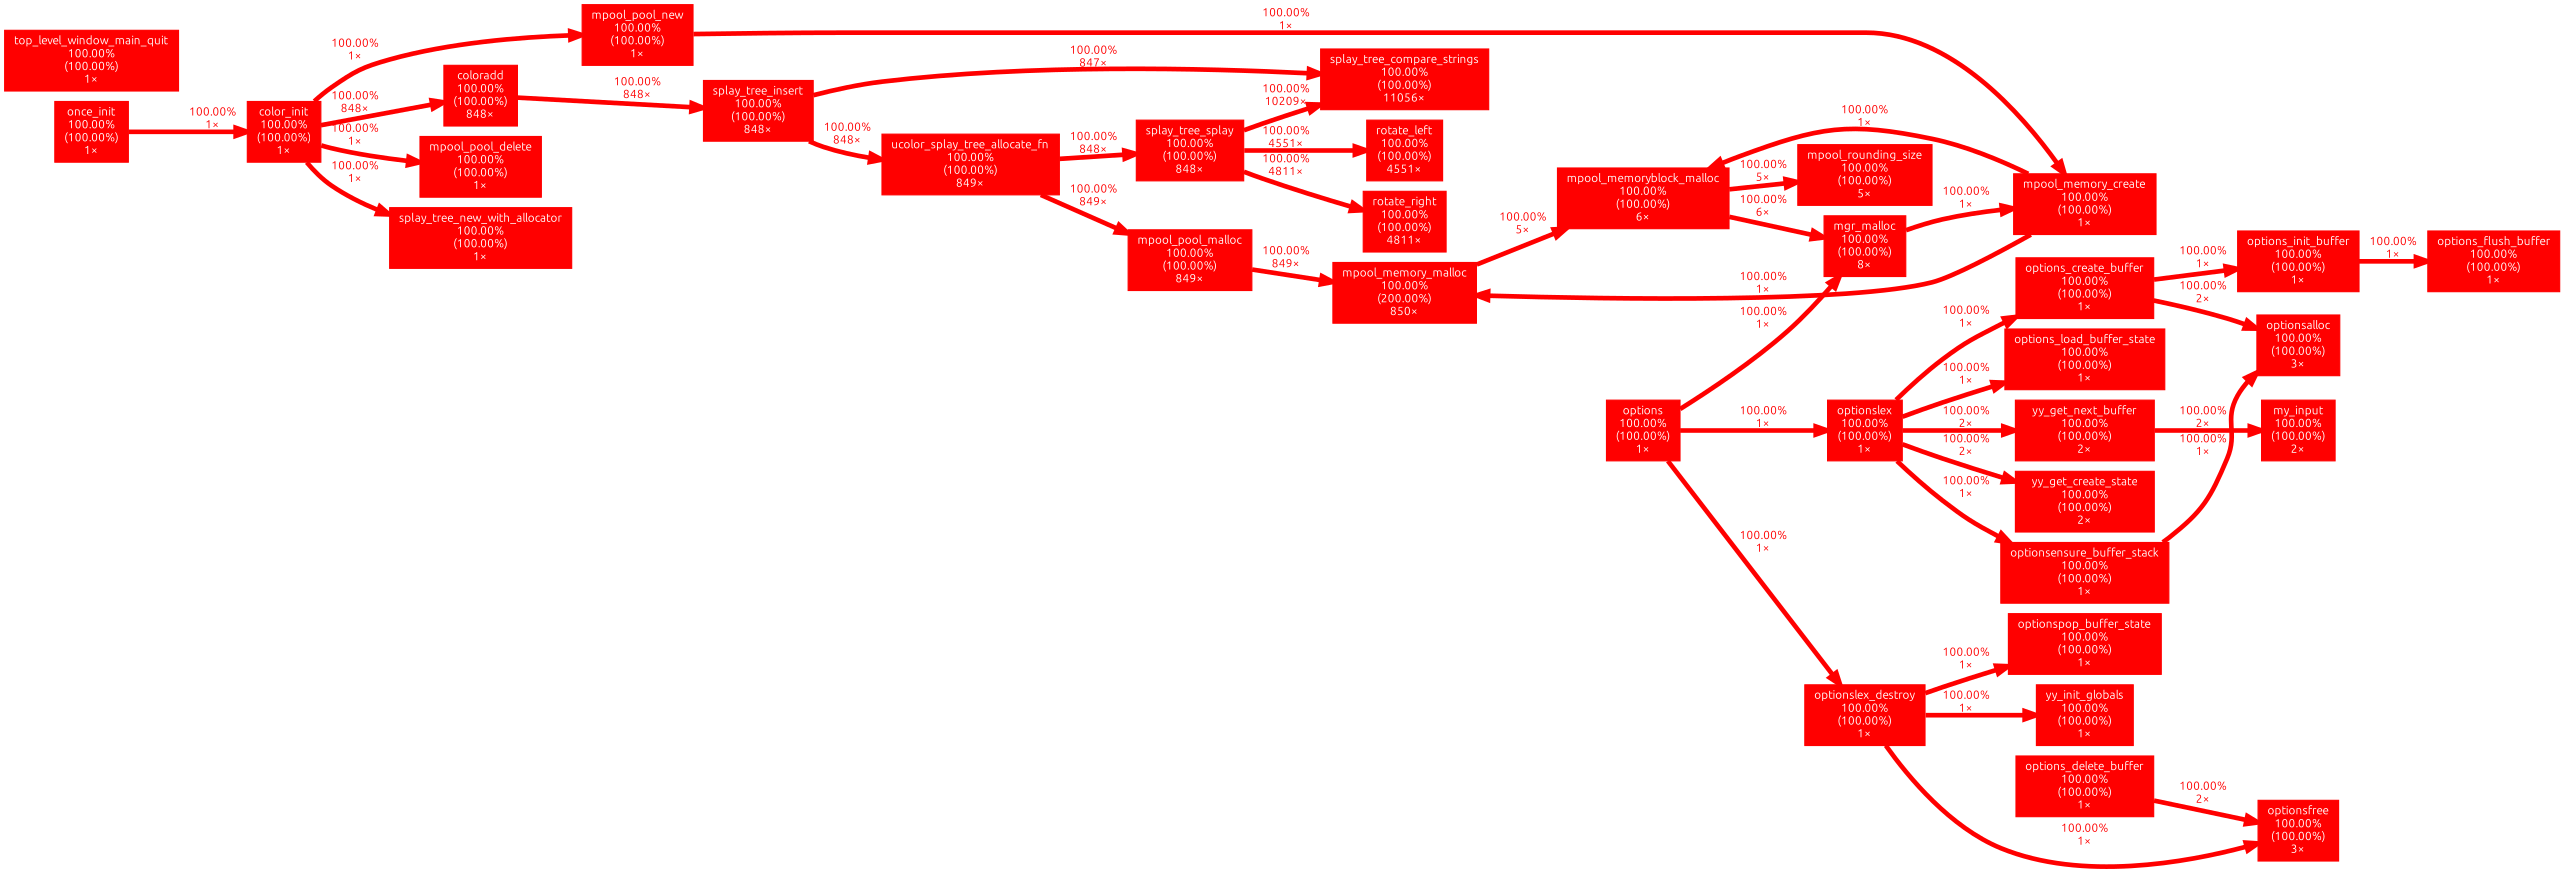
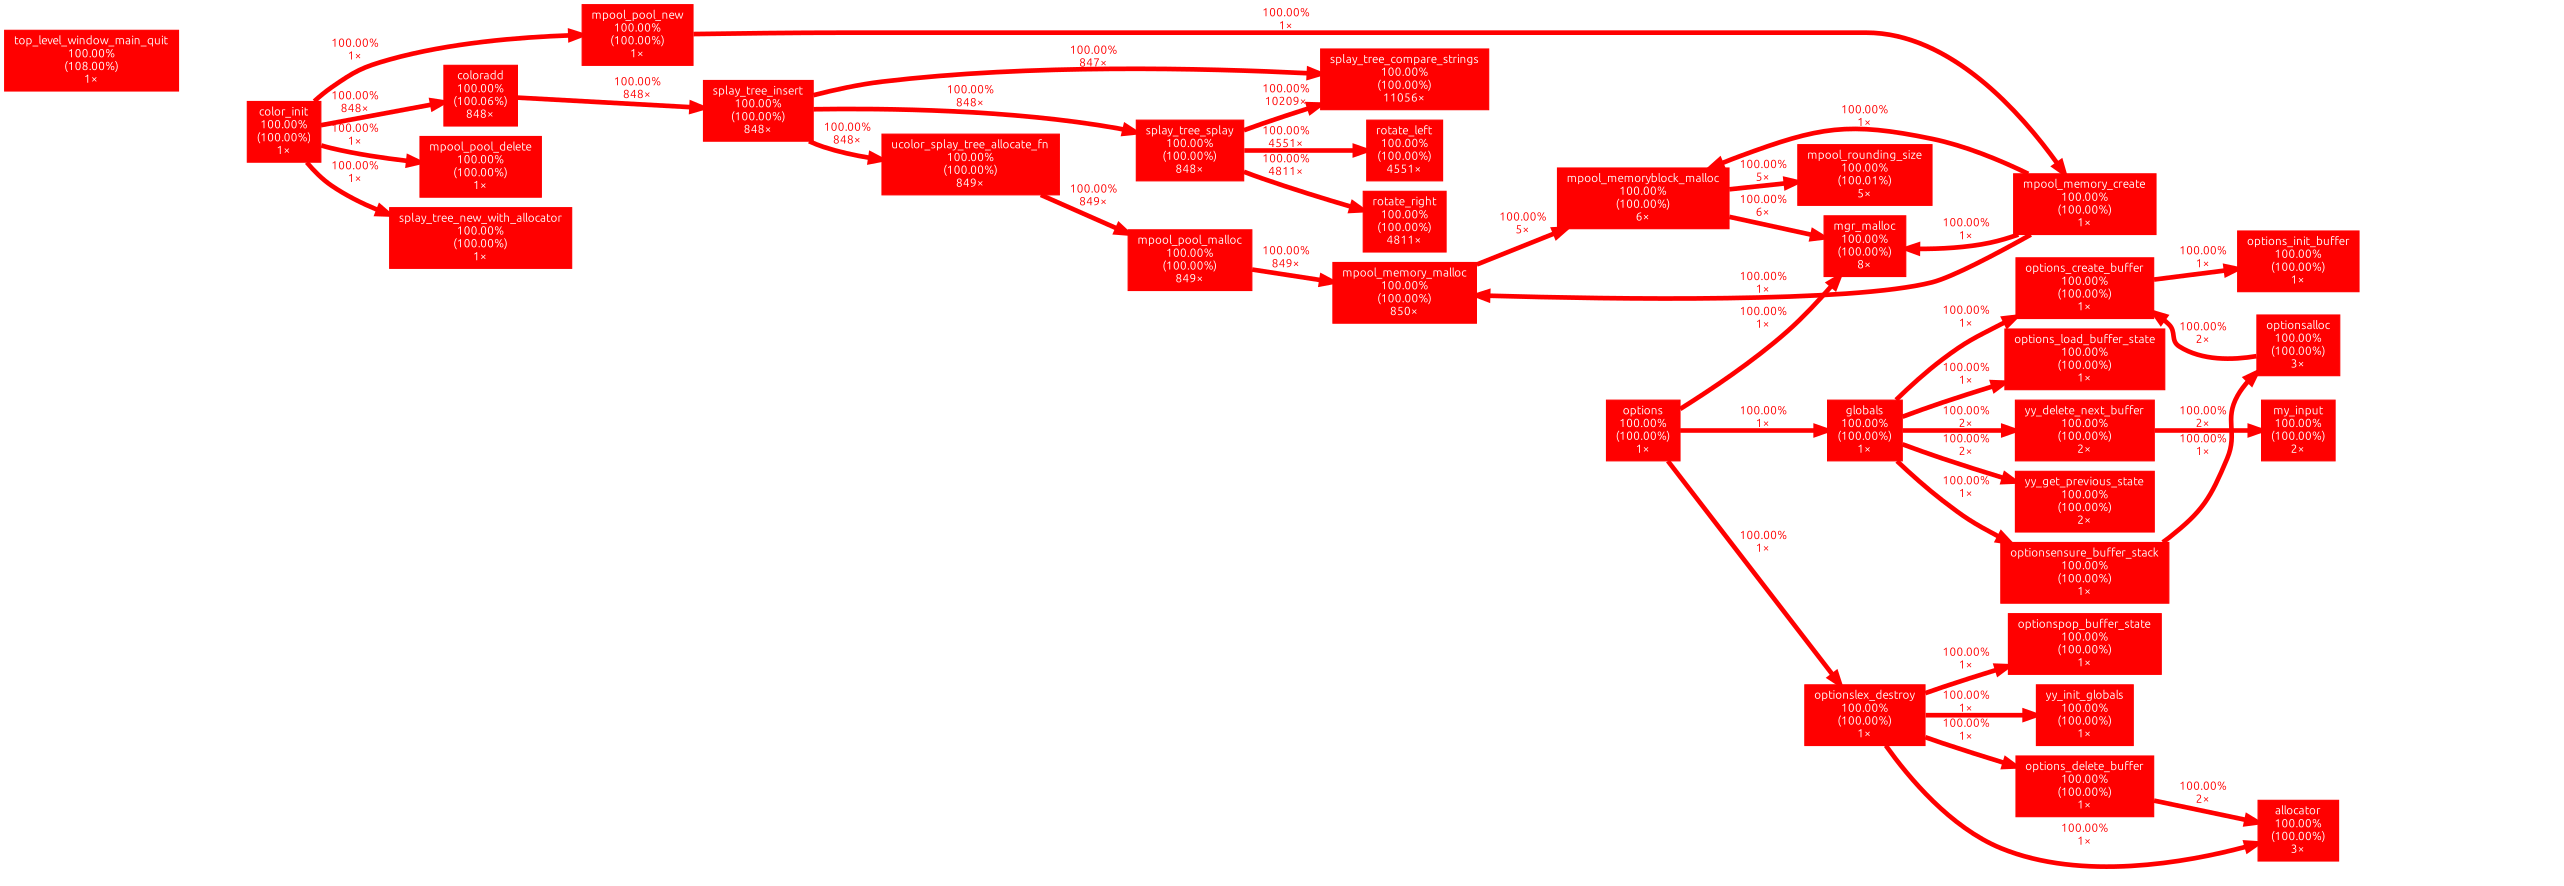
node "top_level_window_main_quit 100.00% (100.00%) 1×": label "top_level_window_main_quit 100.00% (100.00%) 1×" -> "top_level_window_main_quit 100.00% (108.00%) 1×"
node "coloradd 100.00% (100.00%) 848×": label "coloradd 100.00% (100.00%) 848×" -> "coloradd 100.00% (100.06%) 848×"
node "once_init 100.00% (100.00%) 1×": removed
edge "ucolor_splay_tree_allocate_fn 100.00% (100.00%) 849×" -> "splay_tree_splay 100.00% (100.00%) 848×": now "splay_tree_insert 100.00% (100.00%) 848×" -> "splay_tree_splay 100.00% (100.00%) 848×"
node "mpool_rounding_size 100.00% (100.00%) 5×": label "mpool_rounding_size 100.00% (100.00%) 5×" -> "mpool_rounding_size 100.00% (100.01%) 5×"
edge "mgr_malloc 100.00% (100.00%) 8×" -> "mpool_memory_create 100.00% (100.00%) 1×": reversed
node "options_flush_buffer 100.00% (100.00%) 1×": removed
node "mpool_memory_malloc 100.00% (200.00%) 850×": label "mpool_memory_malloc 100.00% (200.00%) 850×" -> "mpool_memory_malloc 100.00% (100.00%) 850×"
edge "options_create_buffer 100.00% (100.00%) 1×" -> "optionsalloc 100.00% (100.00%) 3×": reversed
node "optionslex 100.00% (100.00%) 1×": label "optionslex 100.00% (100.00%) 1×" -> "globals 100.00% (100.00%) 1×"
node "yy_get_next_buffer 100.00% (100.00%) 2×": label "yy_get_next_buffer 100.00% (100.00%) 2×" -> "yy_delete_next_buffer 100.00% (100.00%) 2×"
node "yy_get_create_state 100.00% (100.00%) 2×": label "yy_get_create_state 100.00% (100.00%) 2×" -> "yy_get_previous_state 100.00% (100.00%) 2×"
edge "optionslex_destroy 100.00% (100.00%) 1×" -> "options_delete_buffer 100.00% (100.00%) 1×": added, label "100.00% 1×"
node "optionsfree 100.00% (100.00%) 3×": label "optionsfree 100.00% (100.00%) 3×" -> "allocator 100.00% (100.00%) 3×"
